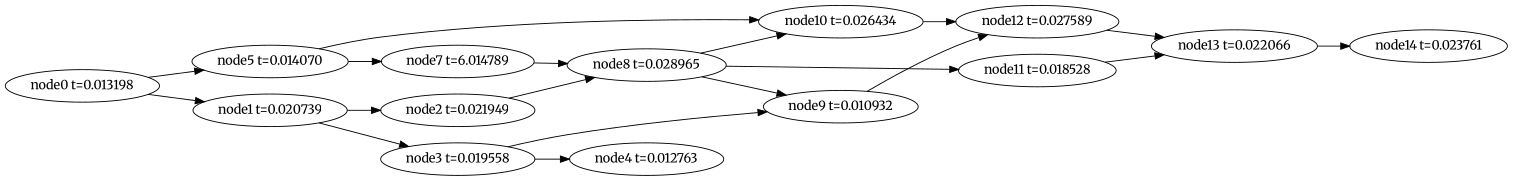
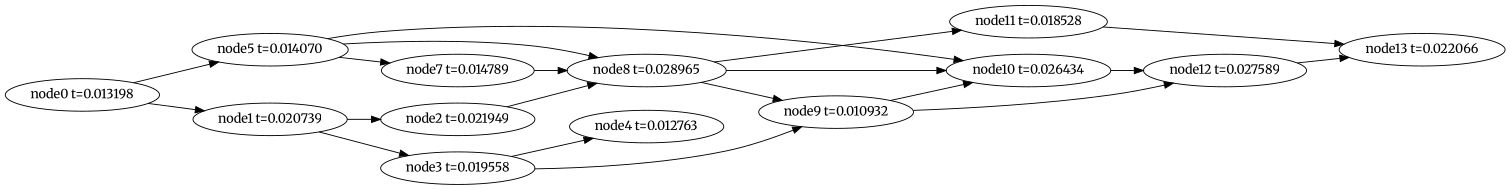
edge "node5 t=0.014070" -> "node8 t=0.028965": added
node "node14 t=0.023761": removed
node "node7 t=6.014789": label "node7 t=6.014789" -> "node7 t=0.014789"
edge "node9 t=0.010932" -> "node10 t=0.026434": added
